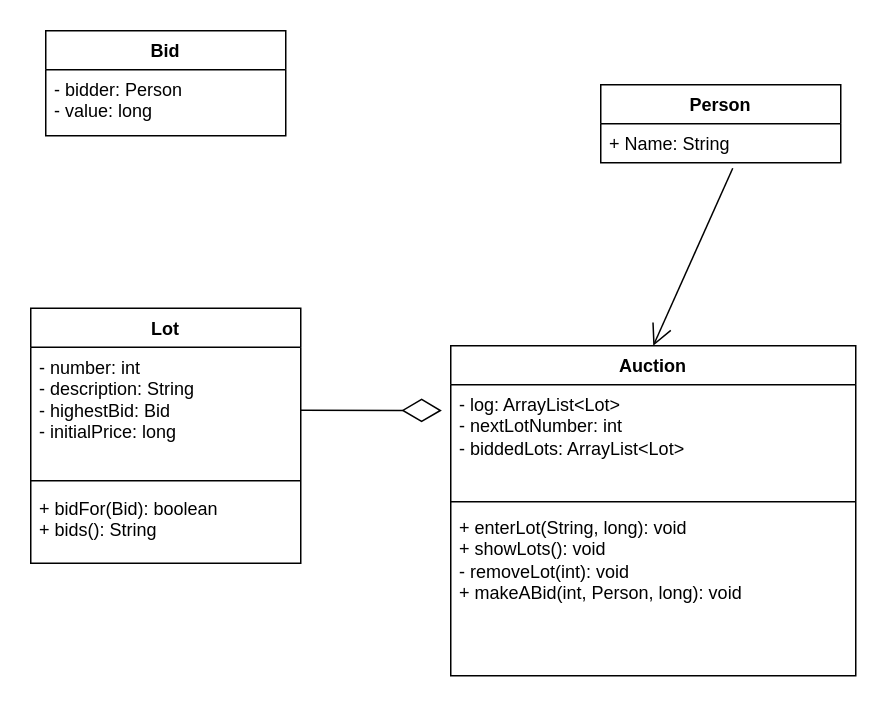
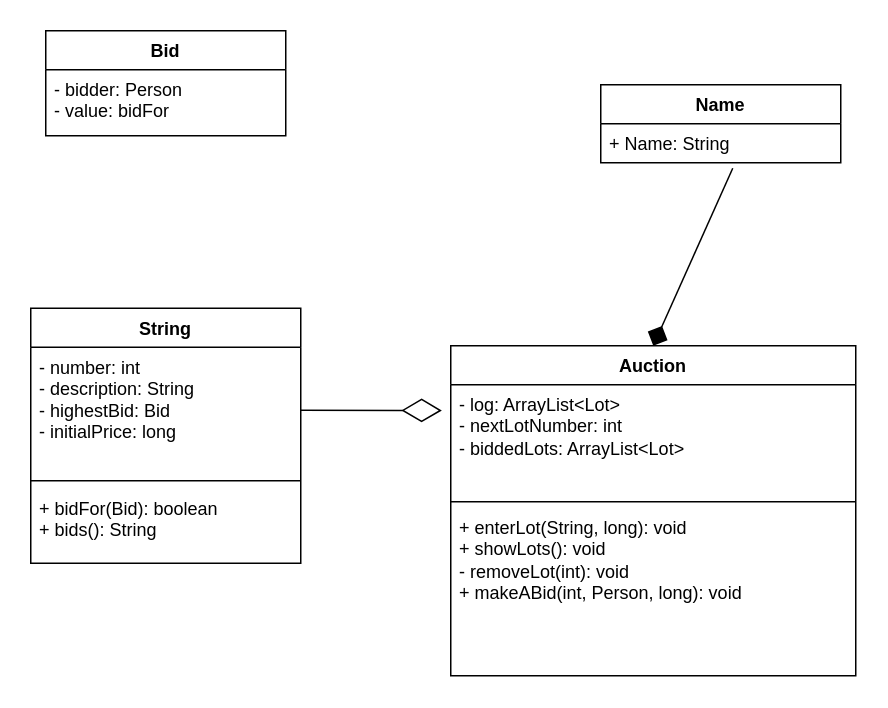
node "- bidder: Person - value: long": label "- bidder: Person - value: long" -> "- bidder: Person - value: bidFor"
node "Person": label "Person" -> "Name"
node "Lot": label "Lot" -> "String"
edge "+ Name: String" -> "Auction": arrowhead open -> diamond
